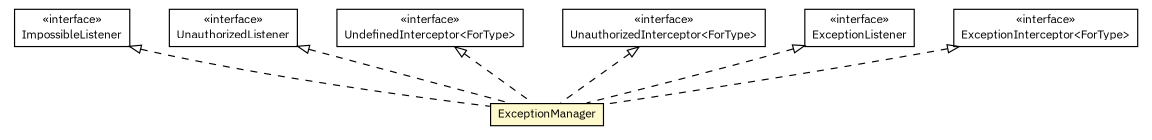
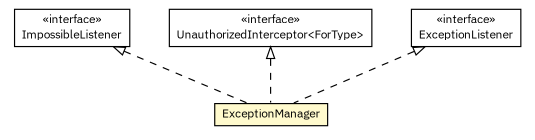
node "UnauthorizedListener": removed
node "UndefinedInterceptor<ForType>": removed
node "ExceptionInterceptor<ForType>": removed
